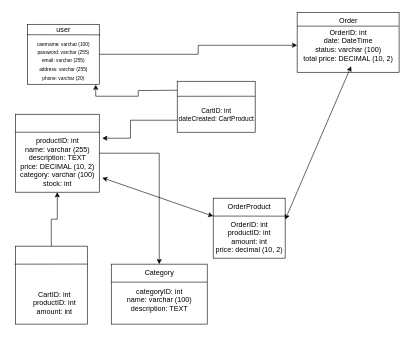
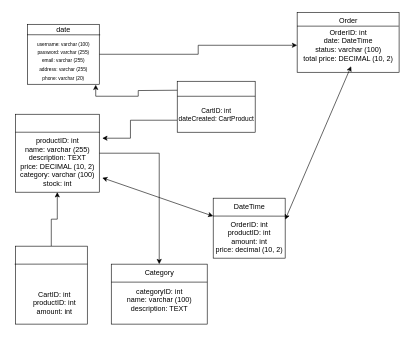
node "user": label "user" -> "date"
node "OrderProduct": label "OrderProduct" -> "DateTime"
